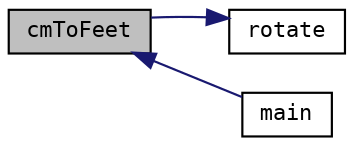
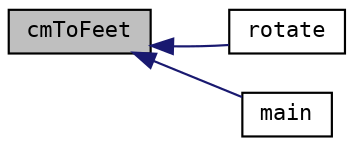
edge "cmToFeet" -> "rotate": reversed
